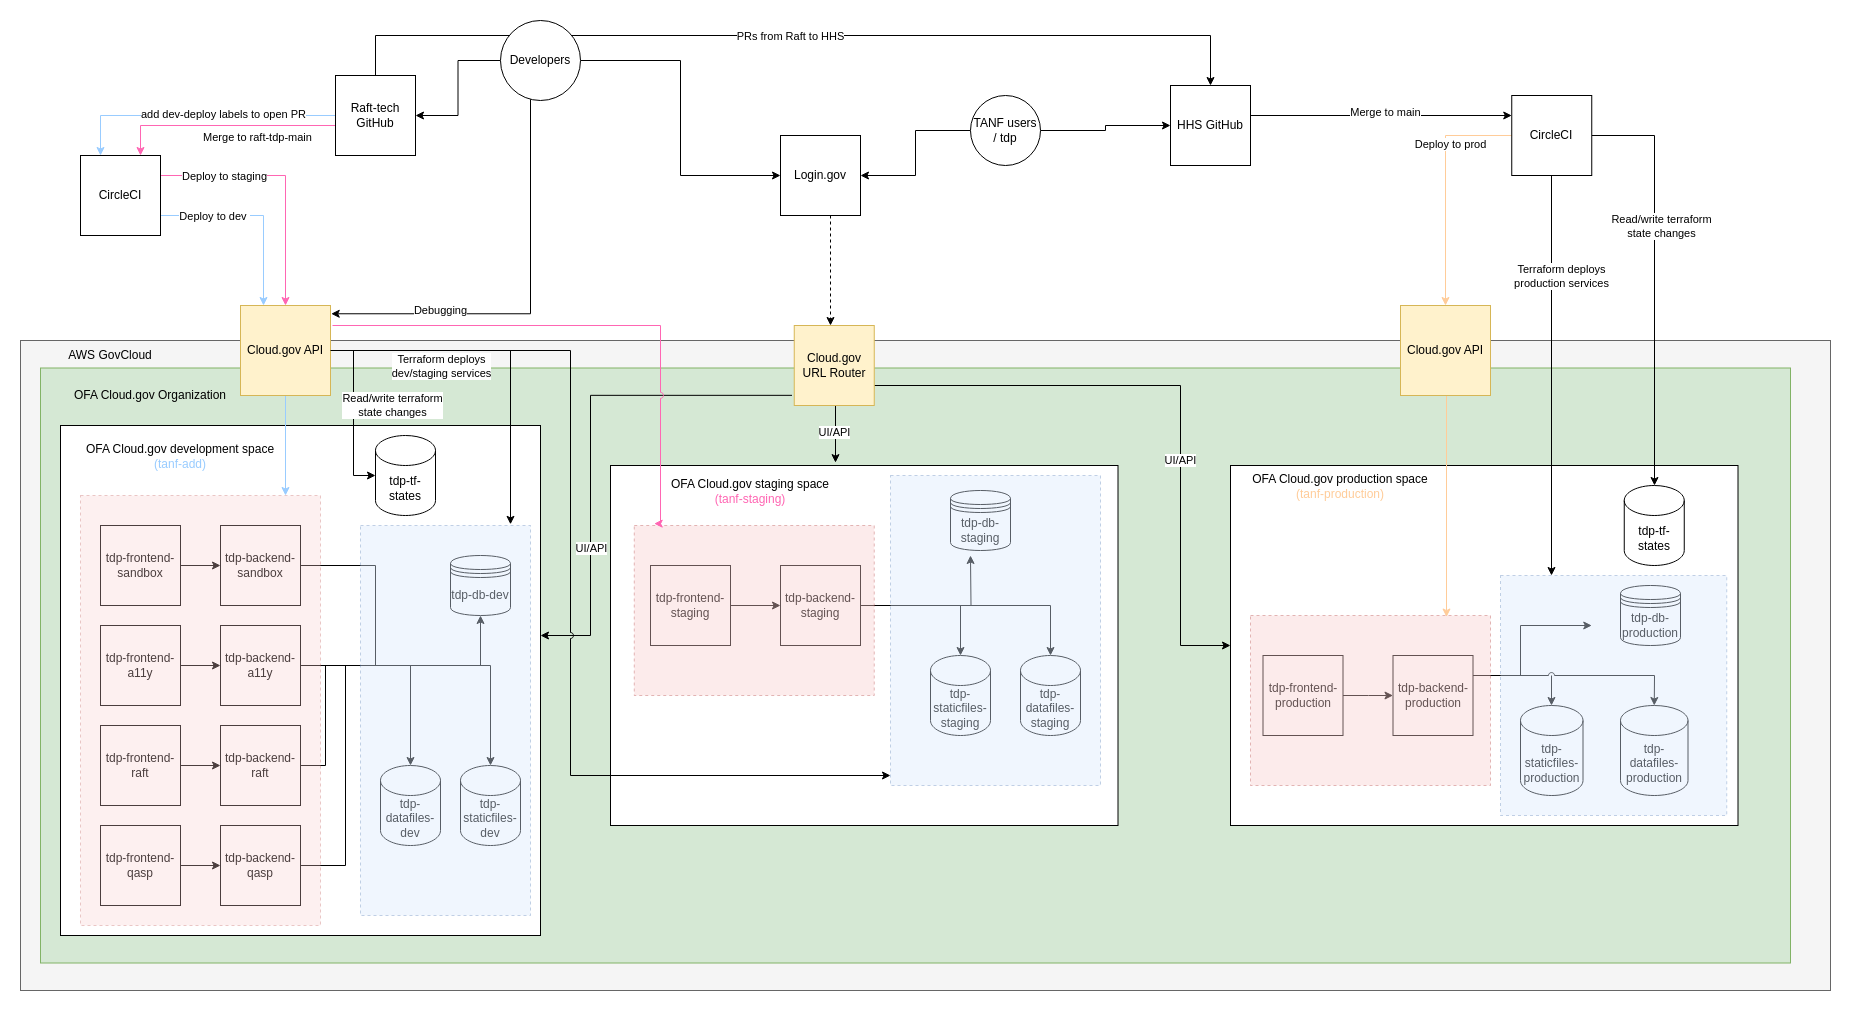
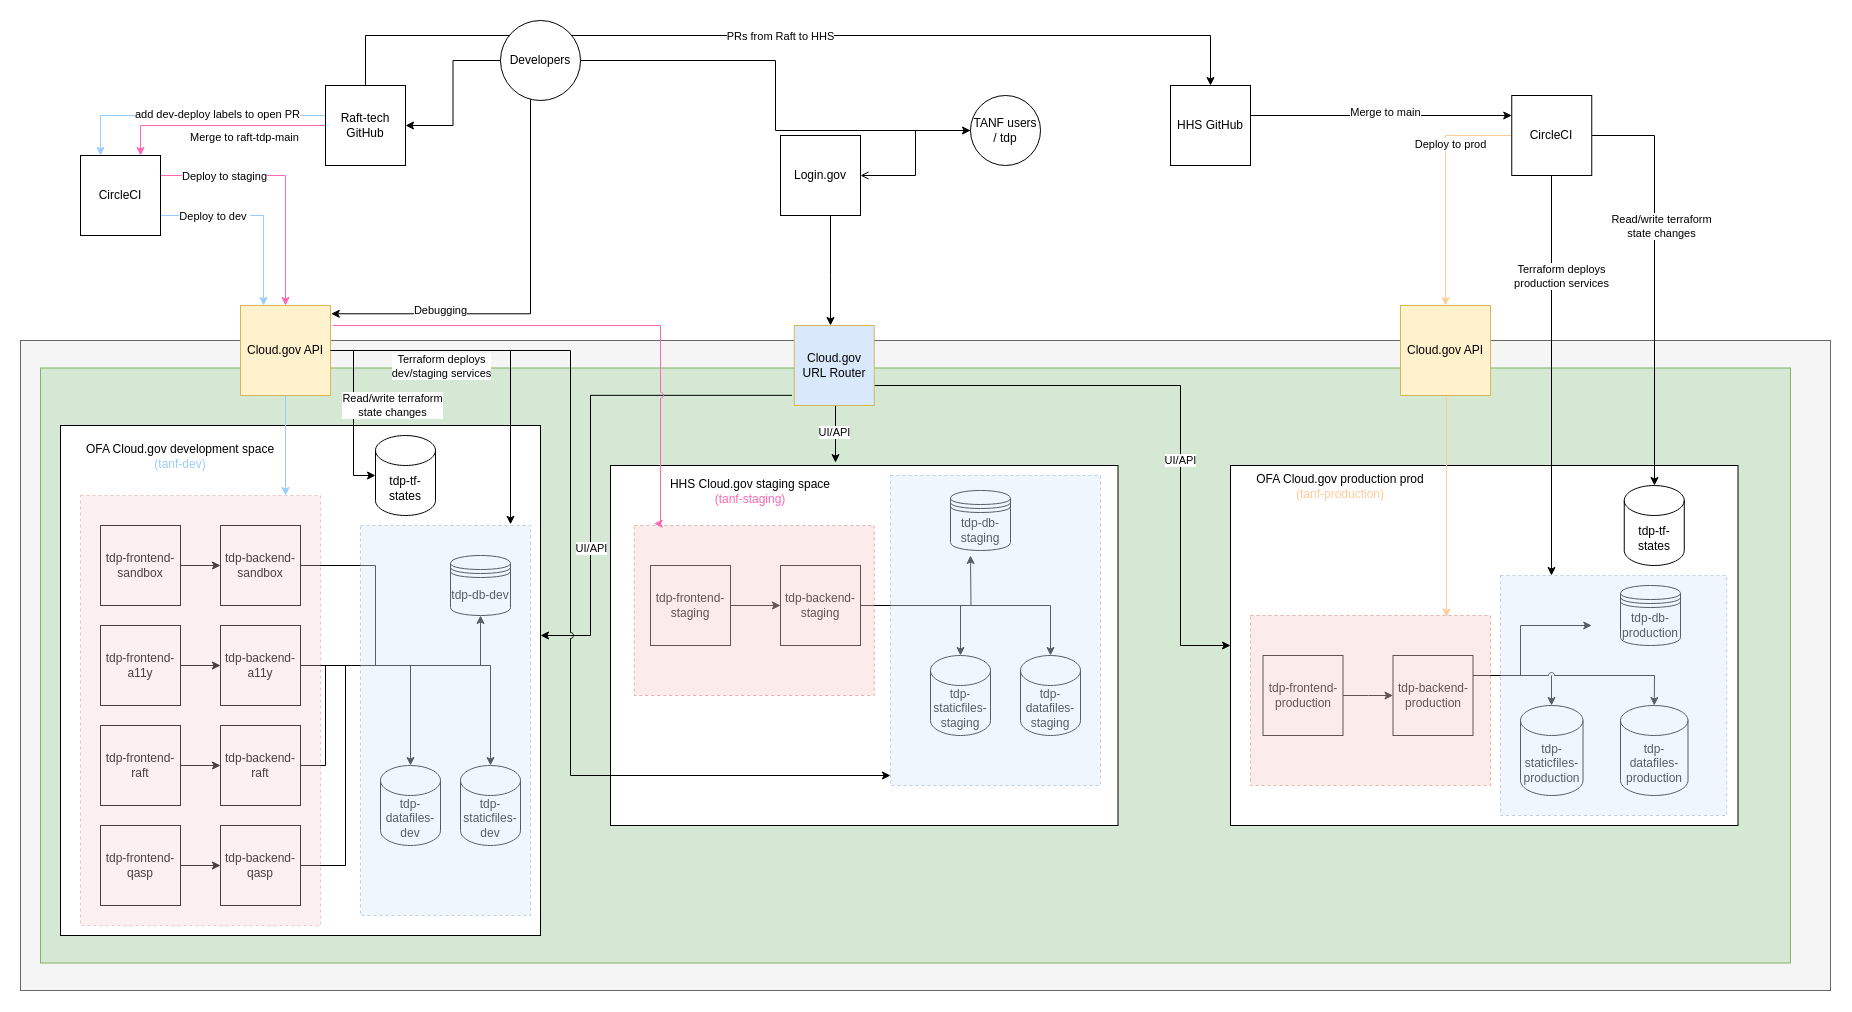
node "Raft-tech GitHub": moved (376, 116) -> (366, 126)
edge "TANF users / tdp" -> "HHS GitHub": removed
edge "Developers" -> "Login.gov": now "Developers" -> "TANF users / tdp"
edge "TANF users / tdp" -> "Login.gov": arrowhead classic -> open
edge "Login.gov" -> "Cloud.gov URL Router": style dashed -> solid
node "AWS GovCloud": removed
node "Cloud.gov URL Router": fillcolor #fff2cc -> #dae8fc
node "OFA Cloud.gov Organization": removed
node "OFA Cloud.gov development space (tanf-add)": label "OFA Cloud.gov development space (tanf-add)" -> "OFA Cloud.gov development space (tanf-dev)"
node "OFA Cloud.gov production space (tanf-production)": label "OFA Cloud.gov production space (tanf-production)" -> "OFA Cloud.gov production prod (tanf-production)"
node "OFA Cloud.gov staging space (tanf-staging)": label "OFA Cloud.gov staging space (tanf-staging)" -> "HHS Cloud.gov staging space (tanf-staging)"
